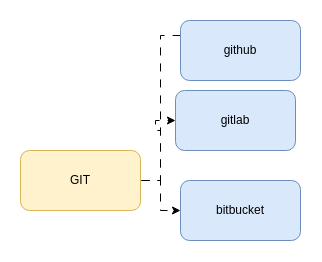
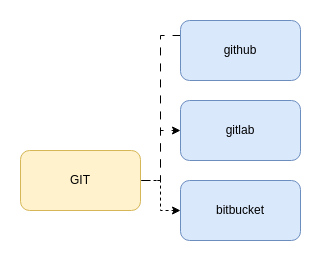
node "gitlab": moved (236, 121) -> (241, 131)
edge "GIT" -> "bitbucket": style solid -> dashed
